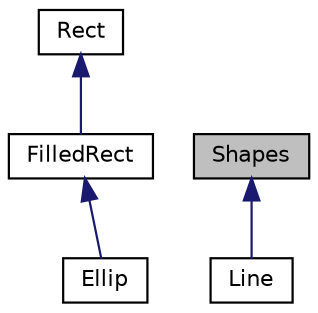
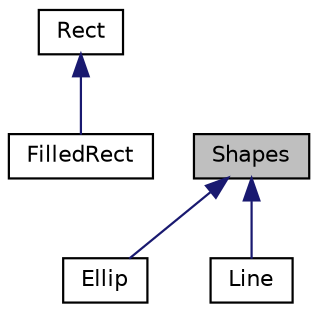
edge "Ellip" -> "FilledRect": now "Ellip" -> "Shapes"
